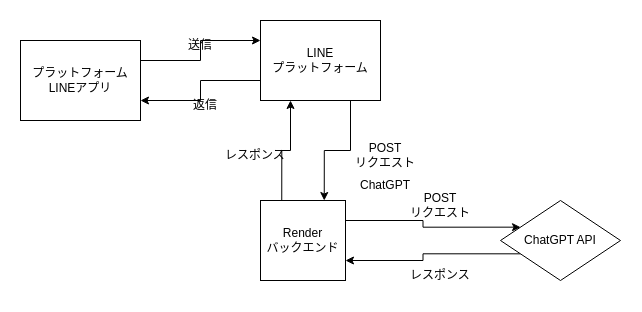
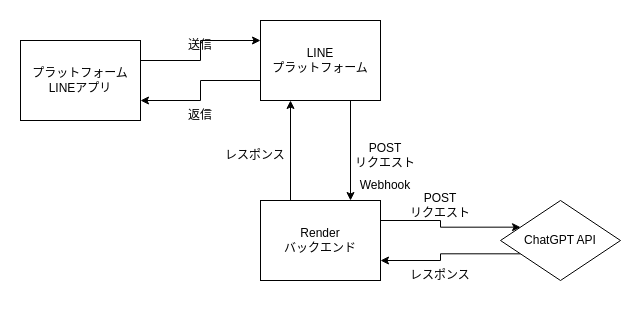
node "返信": moved (206, 106) -> (201, 116)
node "ChatGPT": label "ChatGPT" -> "Webhook"
node "Render バックエンド": size 85x80 -> 120x80
